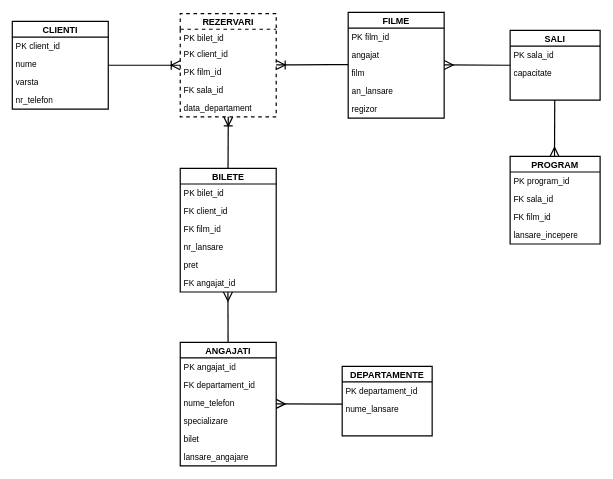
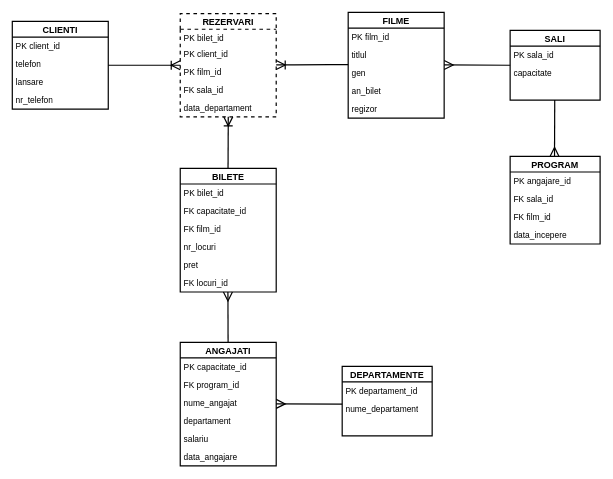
node "angajat": label "angajat" -> "titlul"
node "nume": label "nume" -> "telefon"
node "film": label "film" -> "gen"
node "varsta": label "varsta" -> "lansare"
node "an_lansare": label "an_lansare" -> "an_bilet"
node "PK program_id": label "PK program_id" -> "PK angajare_id"
node "FK client_id": label "FK client_id" -> "FK capacitate_id"
node "lansare_incepere": label "lansare_incepere" -> "data_incepere"
node "nr_lansare": label "nr_lansare" -> "nr_locuri"
node "FK angajat_id": label "FK angajat_id" -> "FK locuri_id"
node "PK angajat_id": label "PK angajat_id" -> "PK capacitate_id"
node "FK departament_id": label "FK departament_id" -> "FK program_id"
node "nume_telefon": label "nume_telefon" -> "nume_angajat"
node "nume_lansare": label "nume_lansare" -> "nume_departament"
node "specializare": label "specializare" -> "departament"
node "bilet": label "bilet" -> "salariu"
node "lansare_angajare": label "lansare_angajare" -> "data_angajare"
